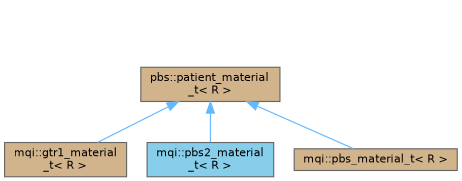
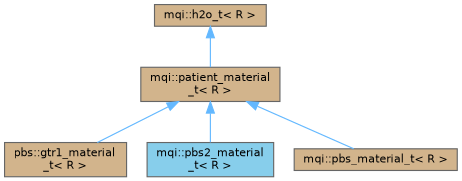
node "mqi::h2o_t< R >": added
node "pbs::patient_material _t< R >": label "pbs::patient_material _t< R >" -> "mqi::patient_material _t< R >"
node "mqi::gtr1_material _t< R >": label "mqi::gtr1_material _t< R >" -> "pbs::gtr1_material _t< R >"
